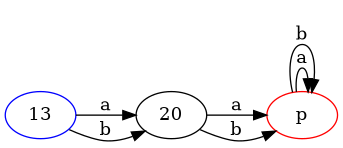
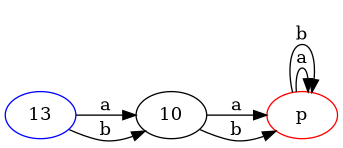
node "20": label "20" -> "10"
